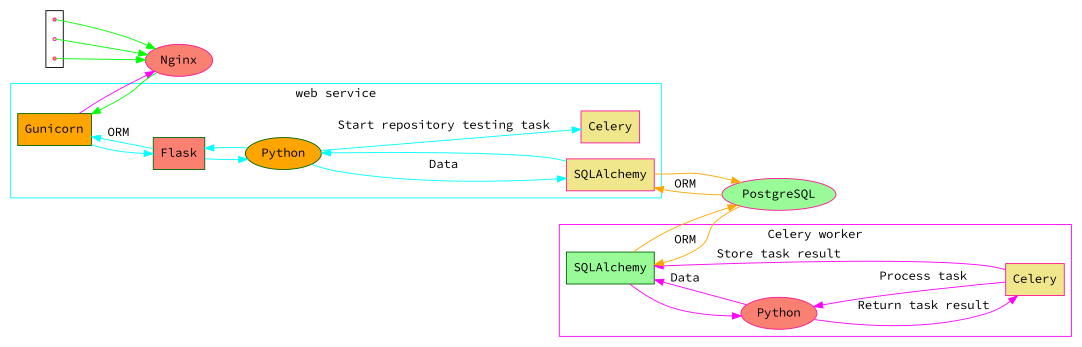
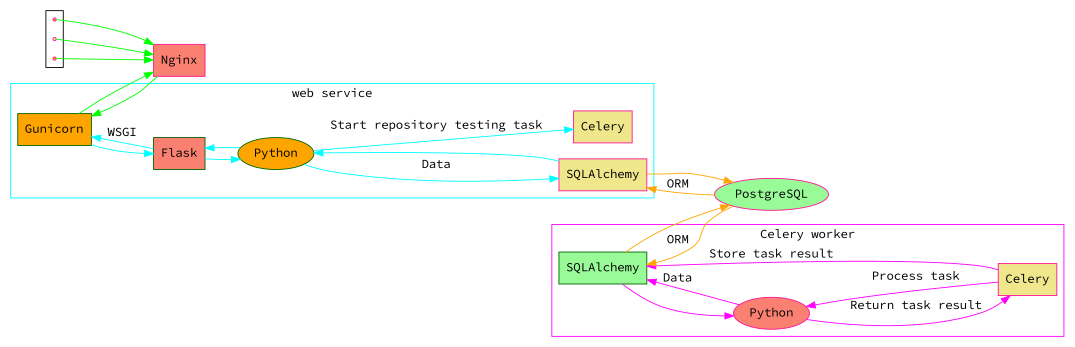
node "Nginx": shape ellipse -> box
edge "Gunicorn" -> "Nginx": color magenta -> green
edge "Flask" -> "Gunicorn": label "ORM" -> "WSGI"
